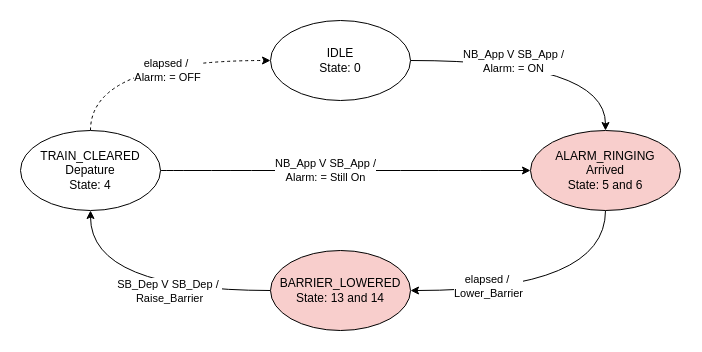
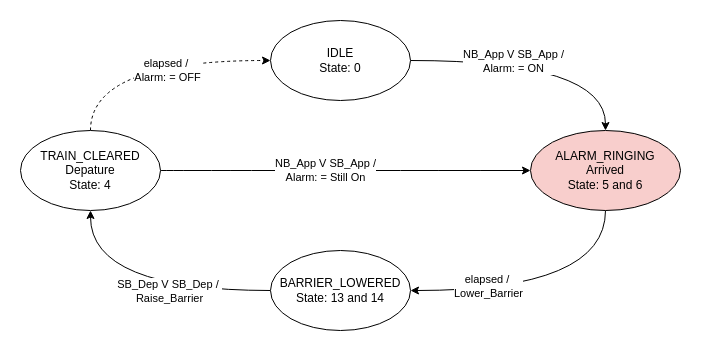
node "BARRIER_LOWERED State: 13 and 14": fillcolor #f8cecc -> #ffffff
